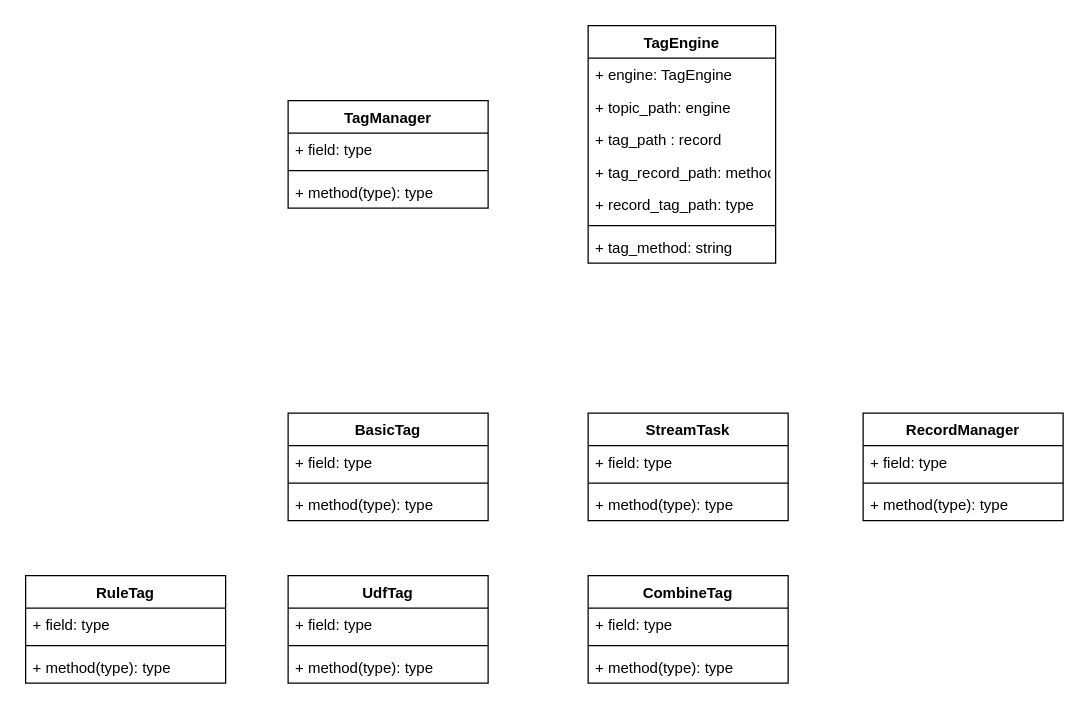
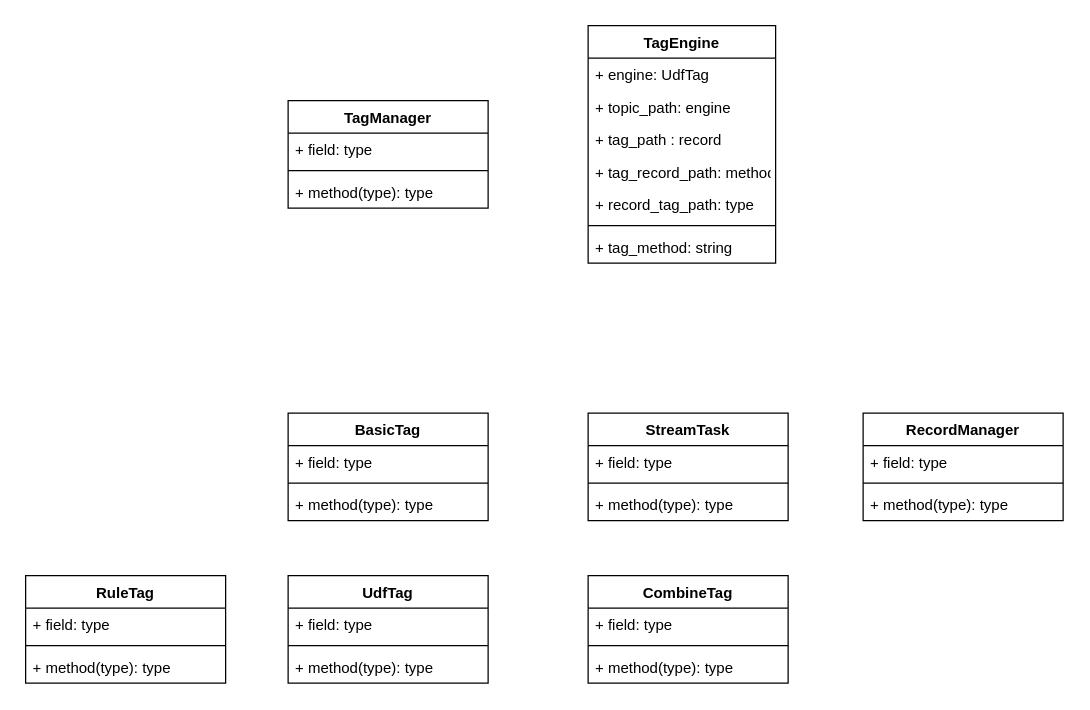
node "+ engine: TagEngine": label "+ engine: TagEngine" -> "+ engine: UdfTag"
